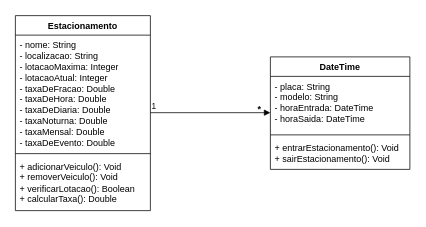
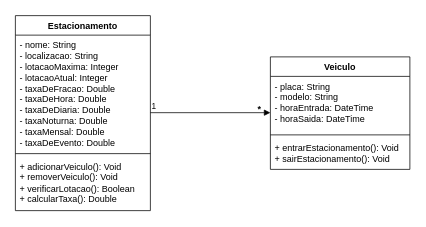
node "DateTime": label "DateTime" -> "Veiculo"
